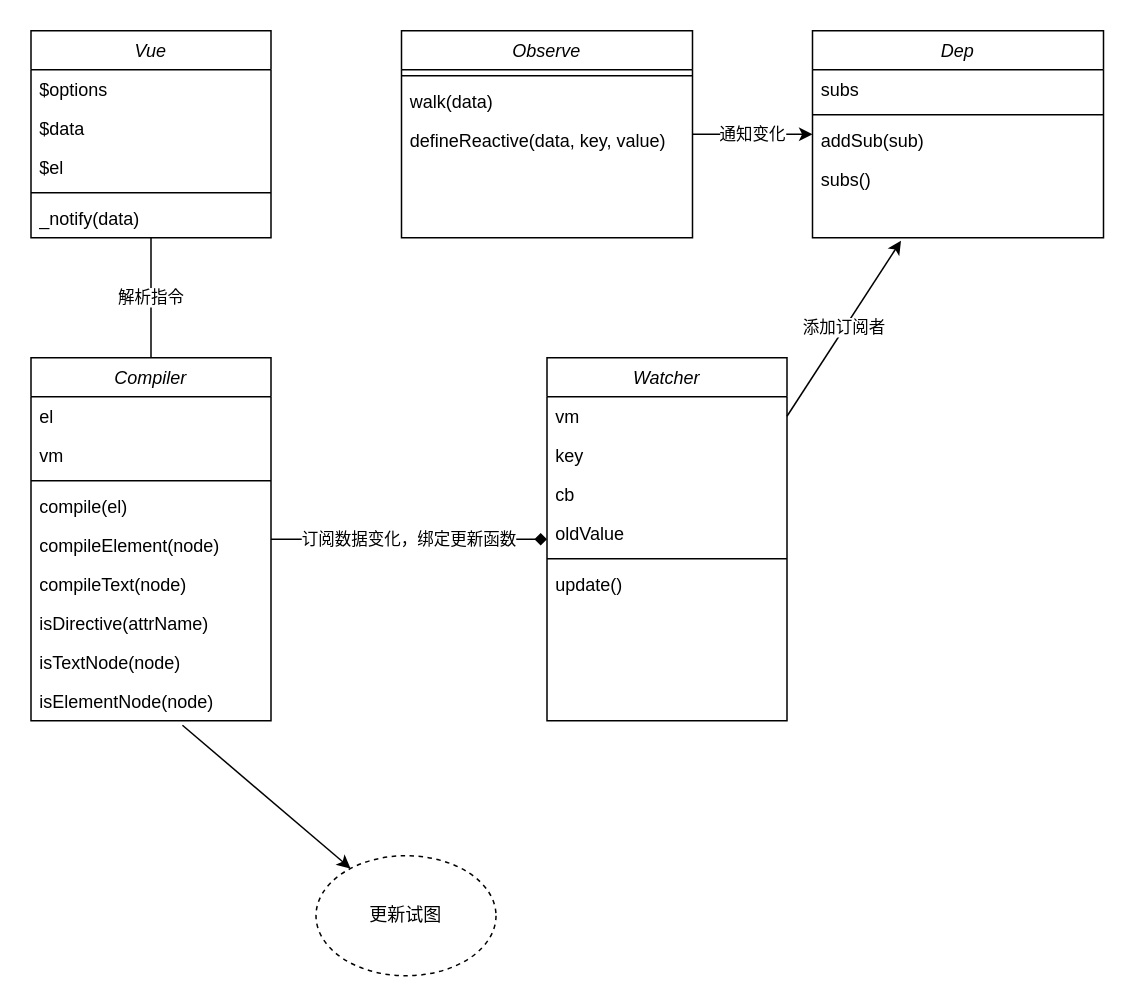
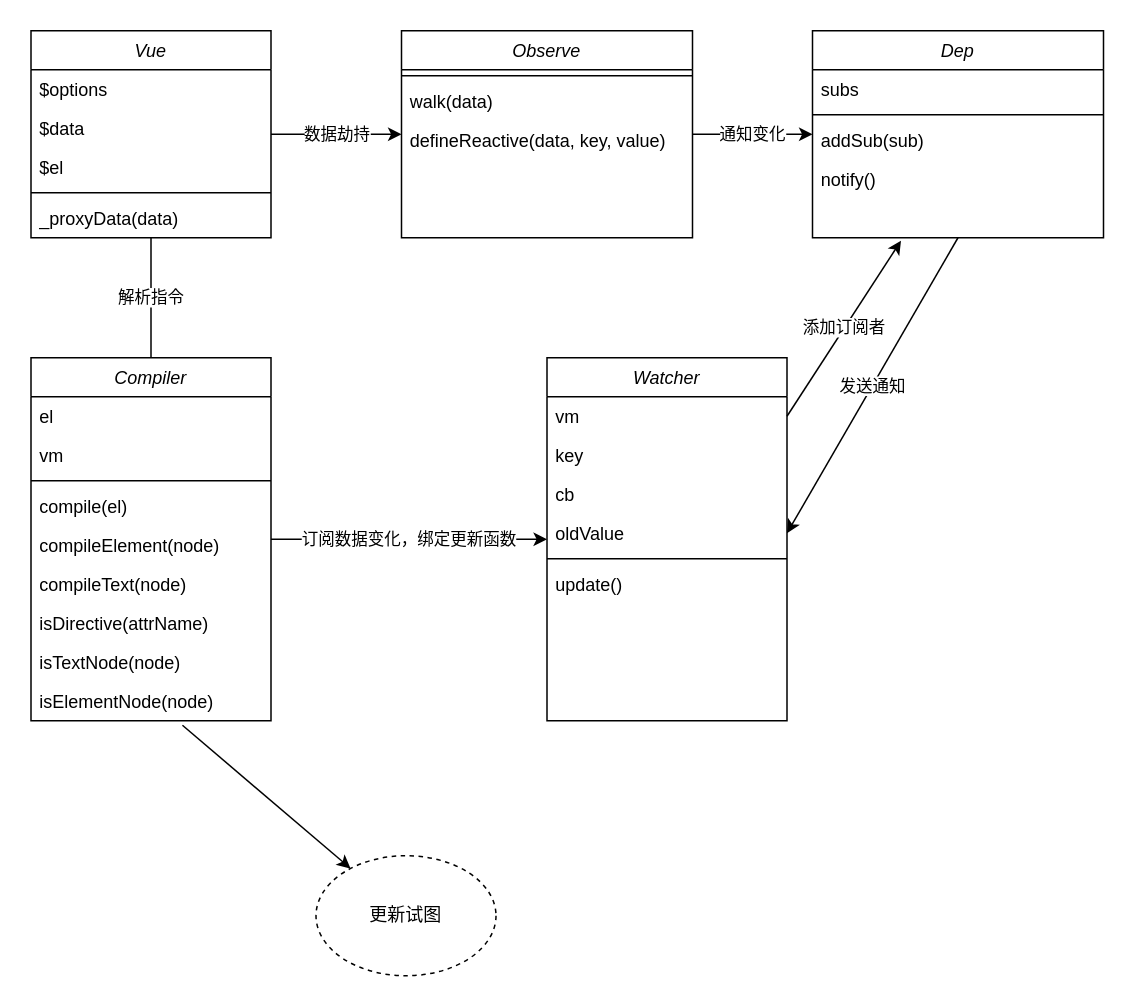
edge "Vue" -> "Observe": added, label "数据劫持"
node "subs()": label "subs()" -> "notify()"
node "_notify(data)": label "_notify(data)" -> "_proxyData(data)"
edge "Dep" -> "oldValue": added, label "发送通知"
edge "Compiler" -> "Watcher": arrowhead diamond -> classic
